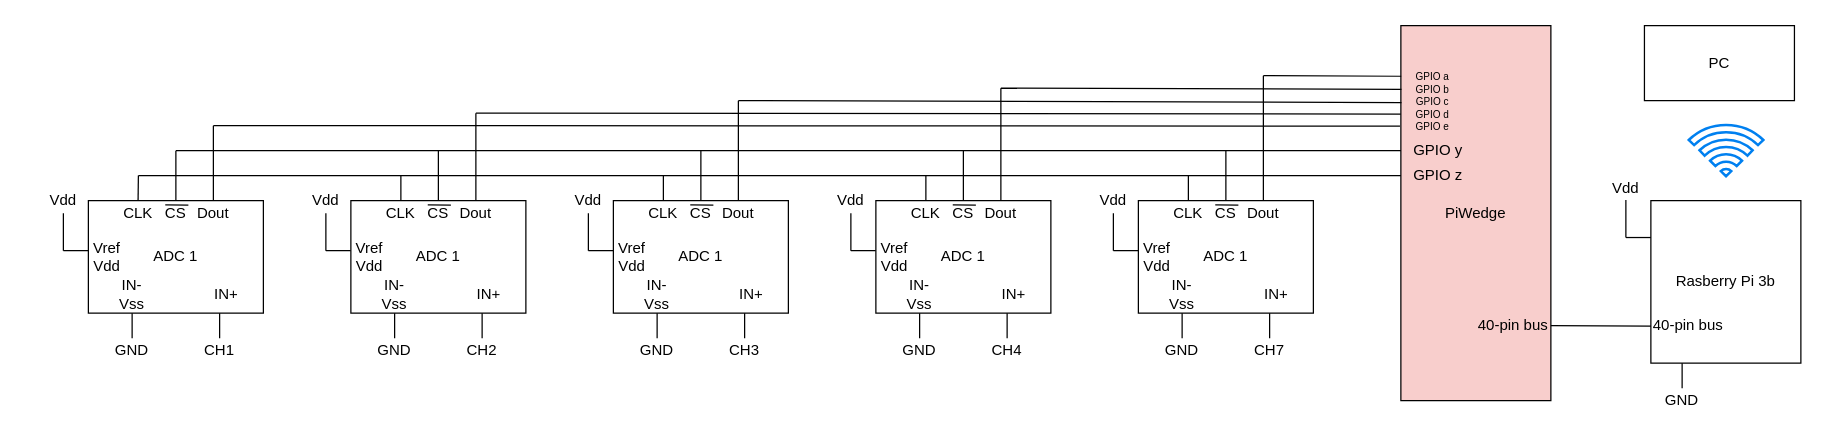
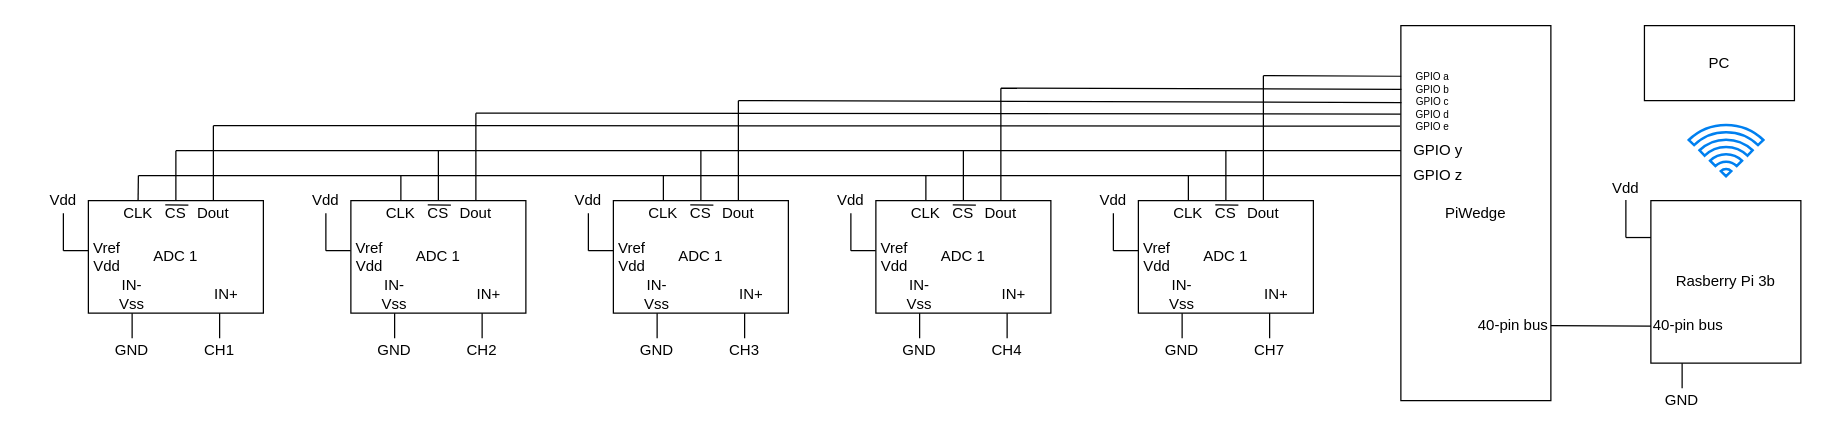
node "PiWedge": fillcolor #f8cecc -> #ffffff
